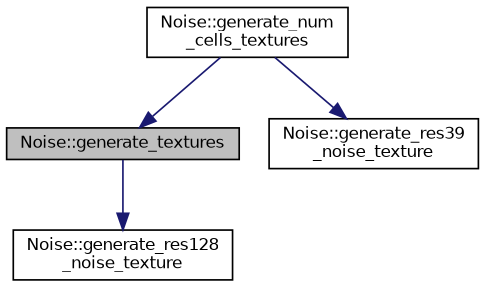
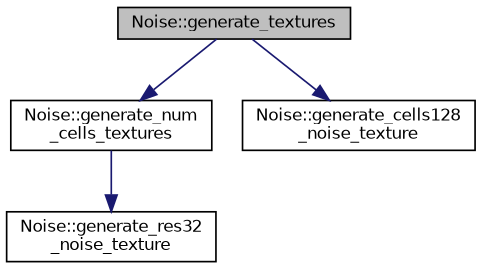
edge "Noise::generate_num _cells_textures" -> "Noise::generate_textures": reversed
node "Noise::generate_res39 _noise_texture": label "Noise::generate_res39 _noise_texture" -> "Noise::generate_res32 _noise_texture"
node "Noise::generate_res128 _noise_texture": label "Noise::generate_res128 _noise_texture" -> "Noise::generate_cells128 _noise_texture"
